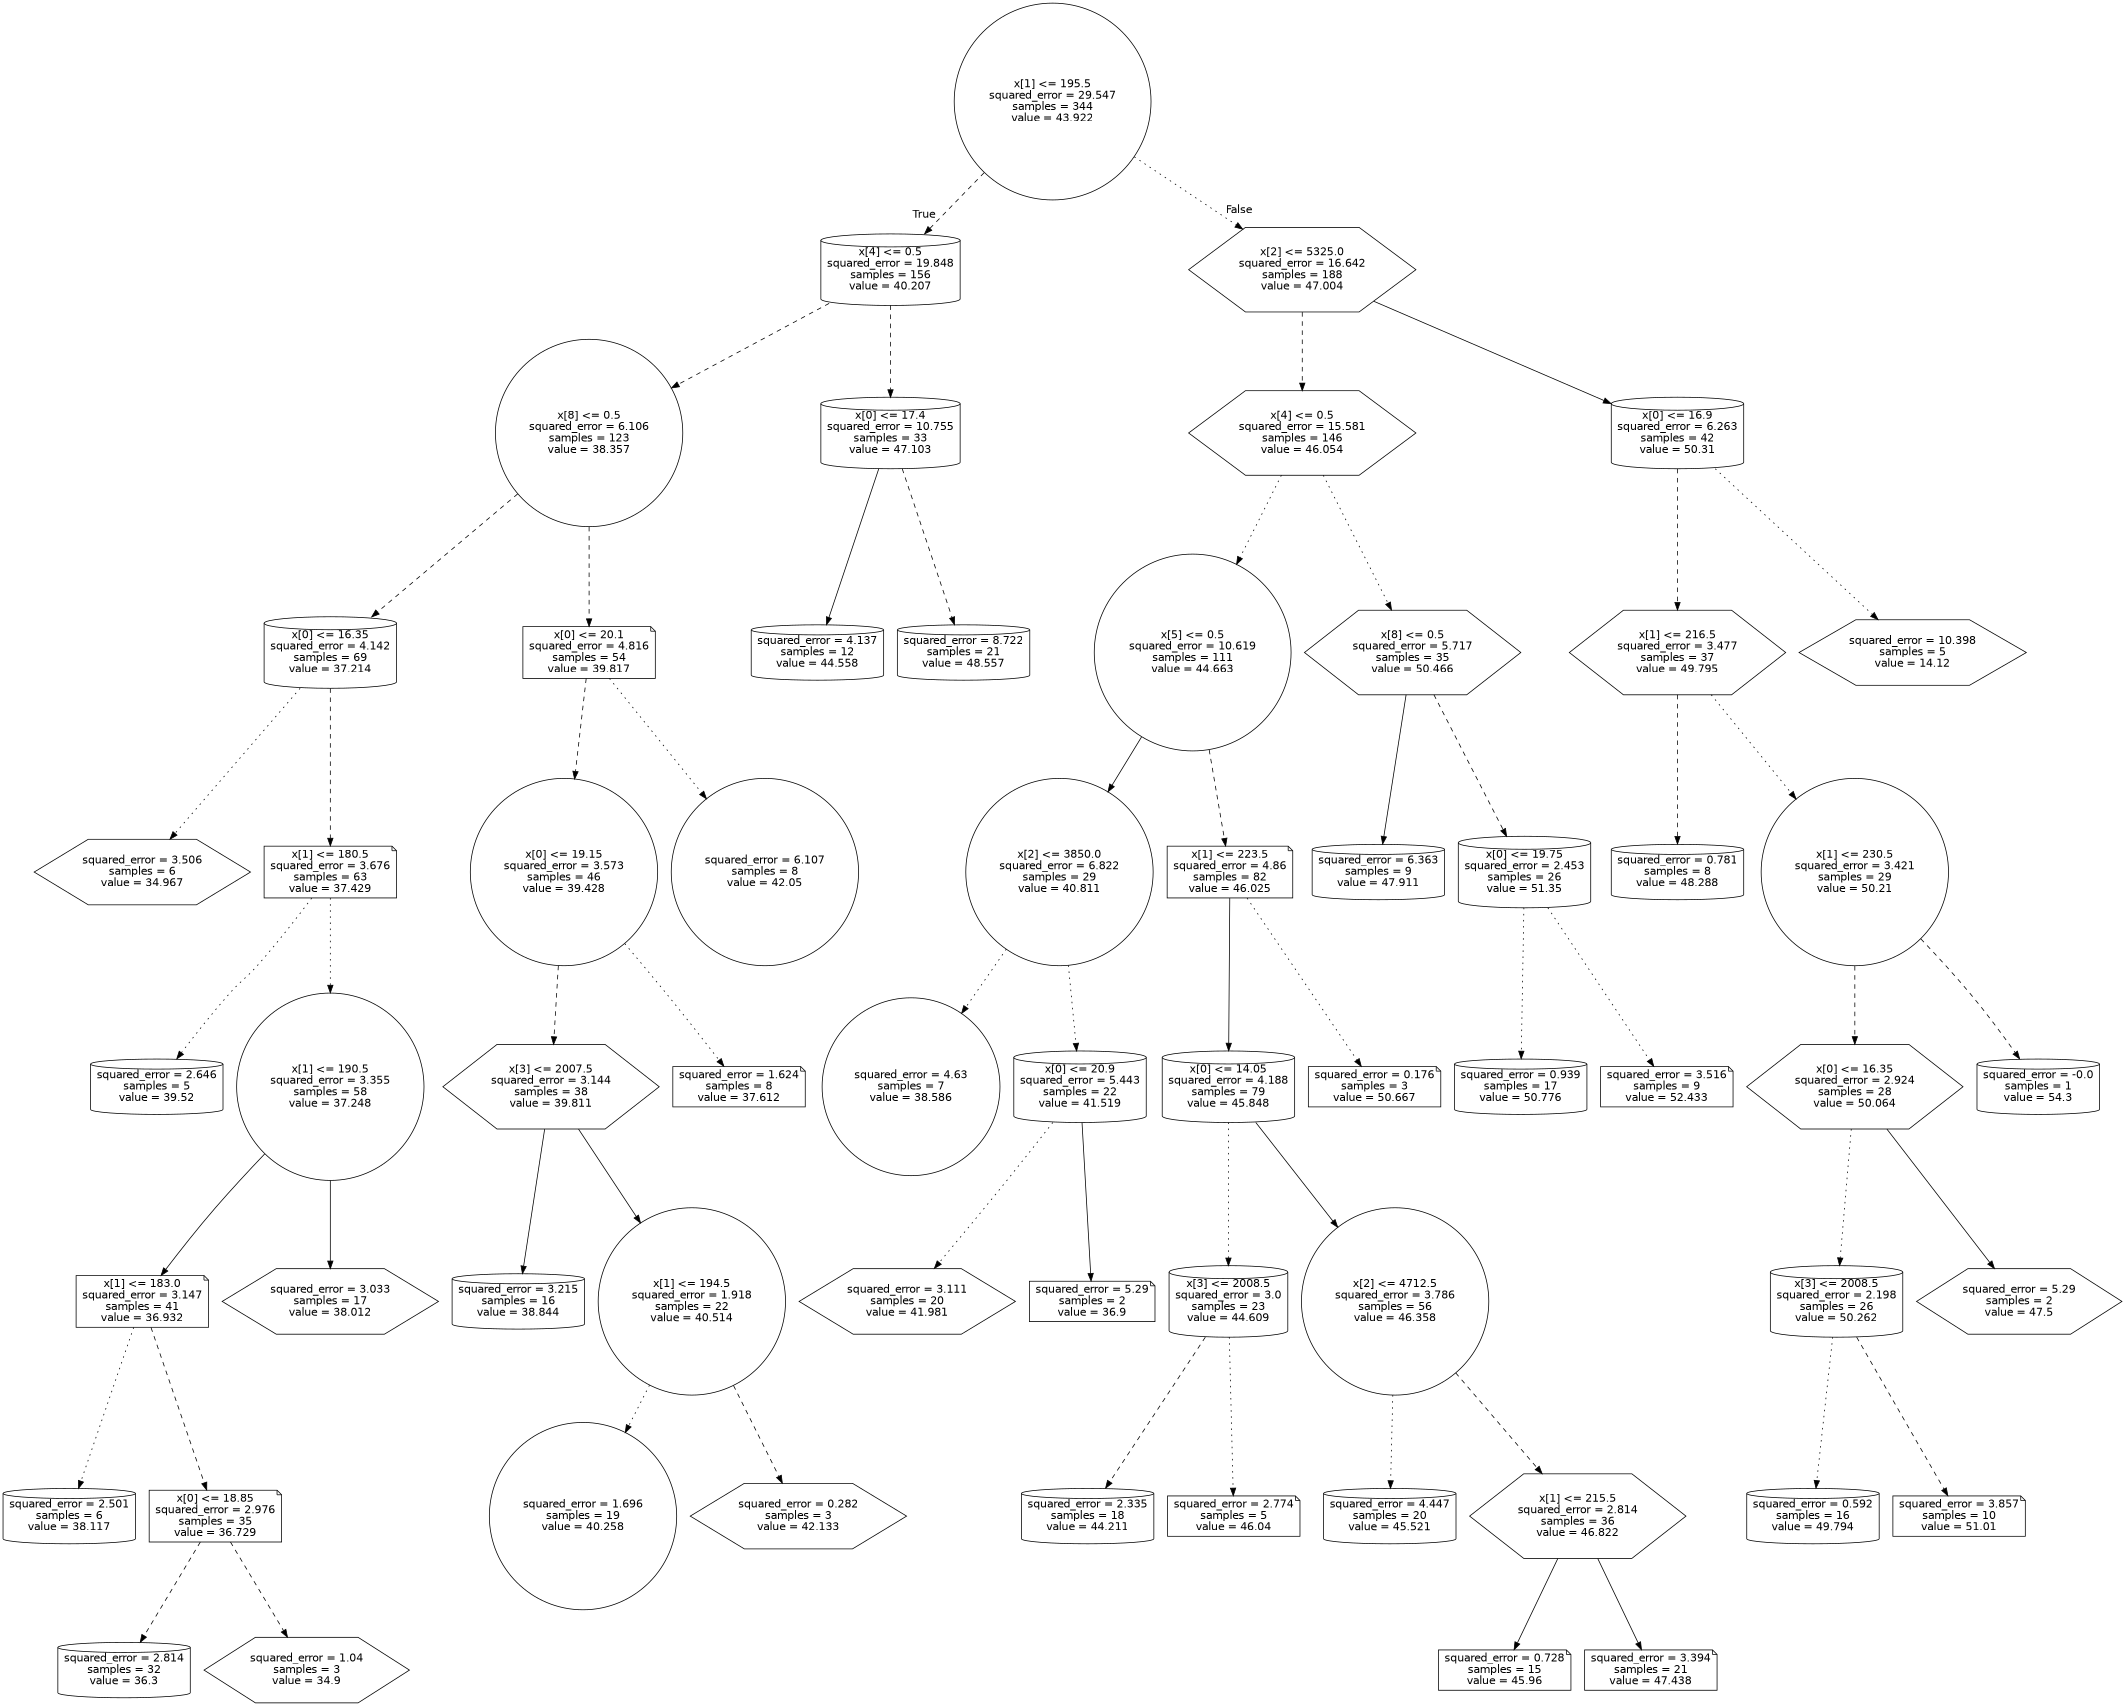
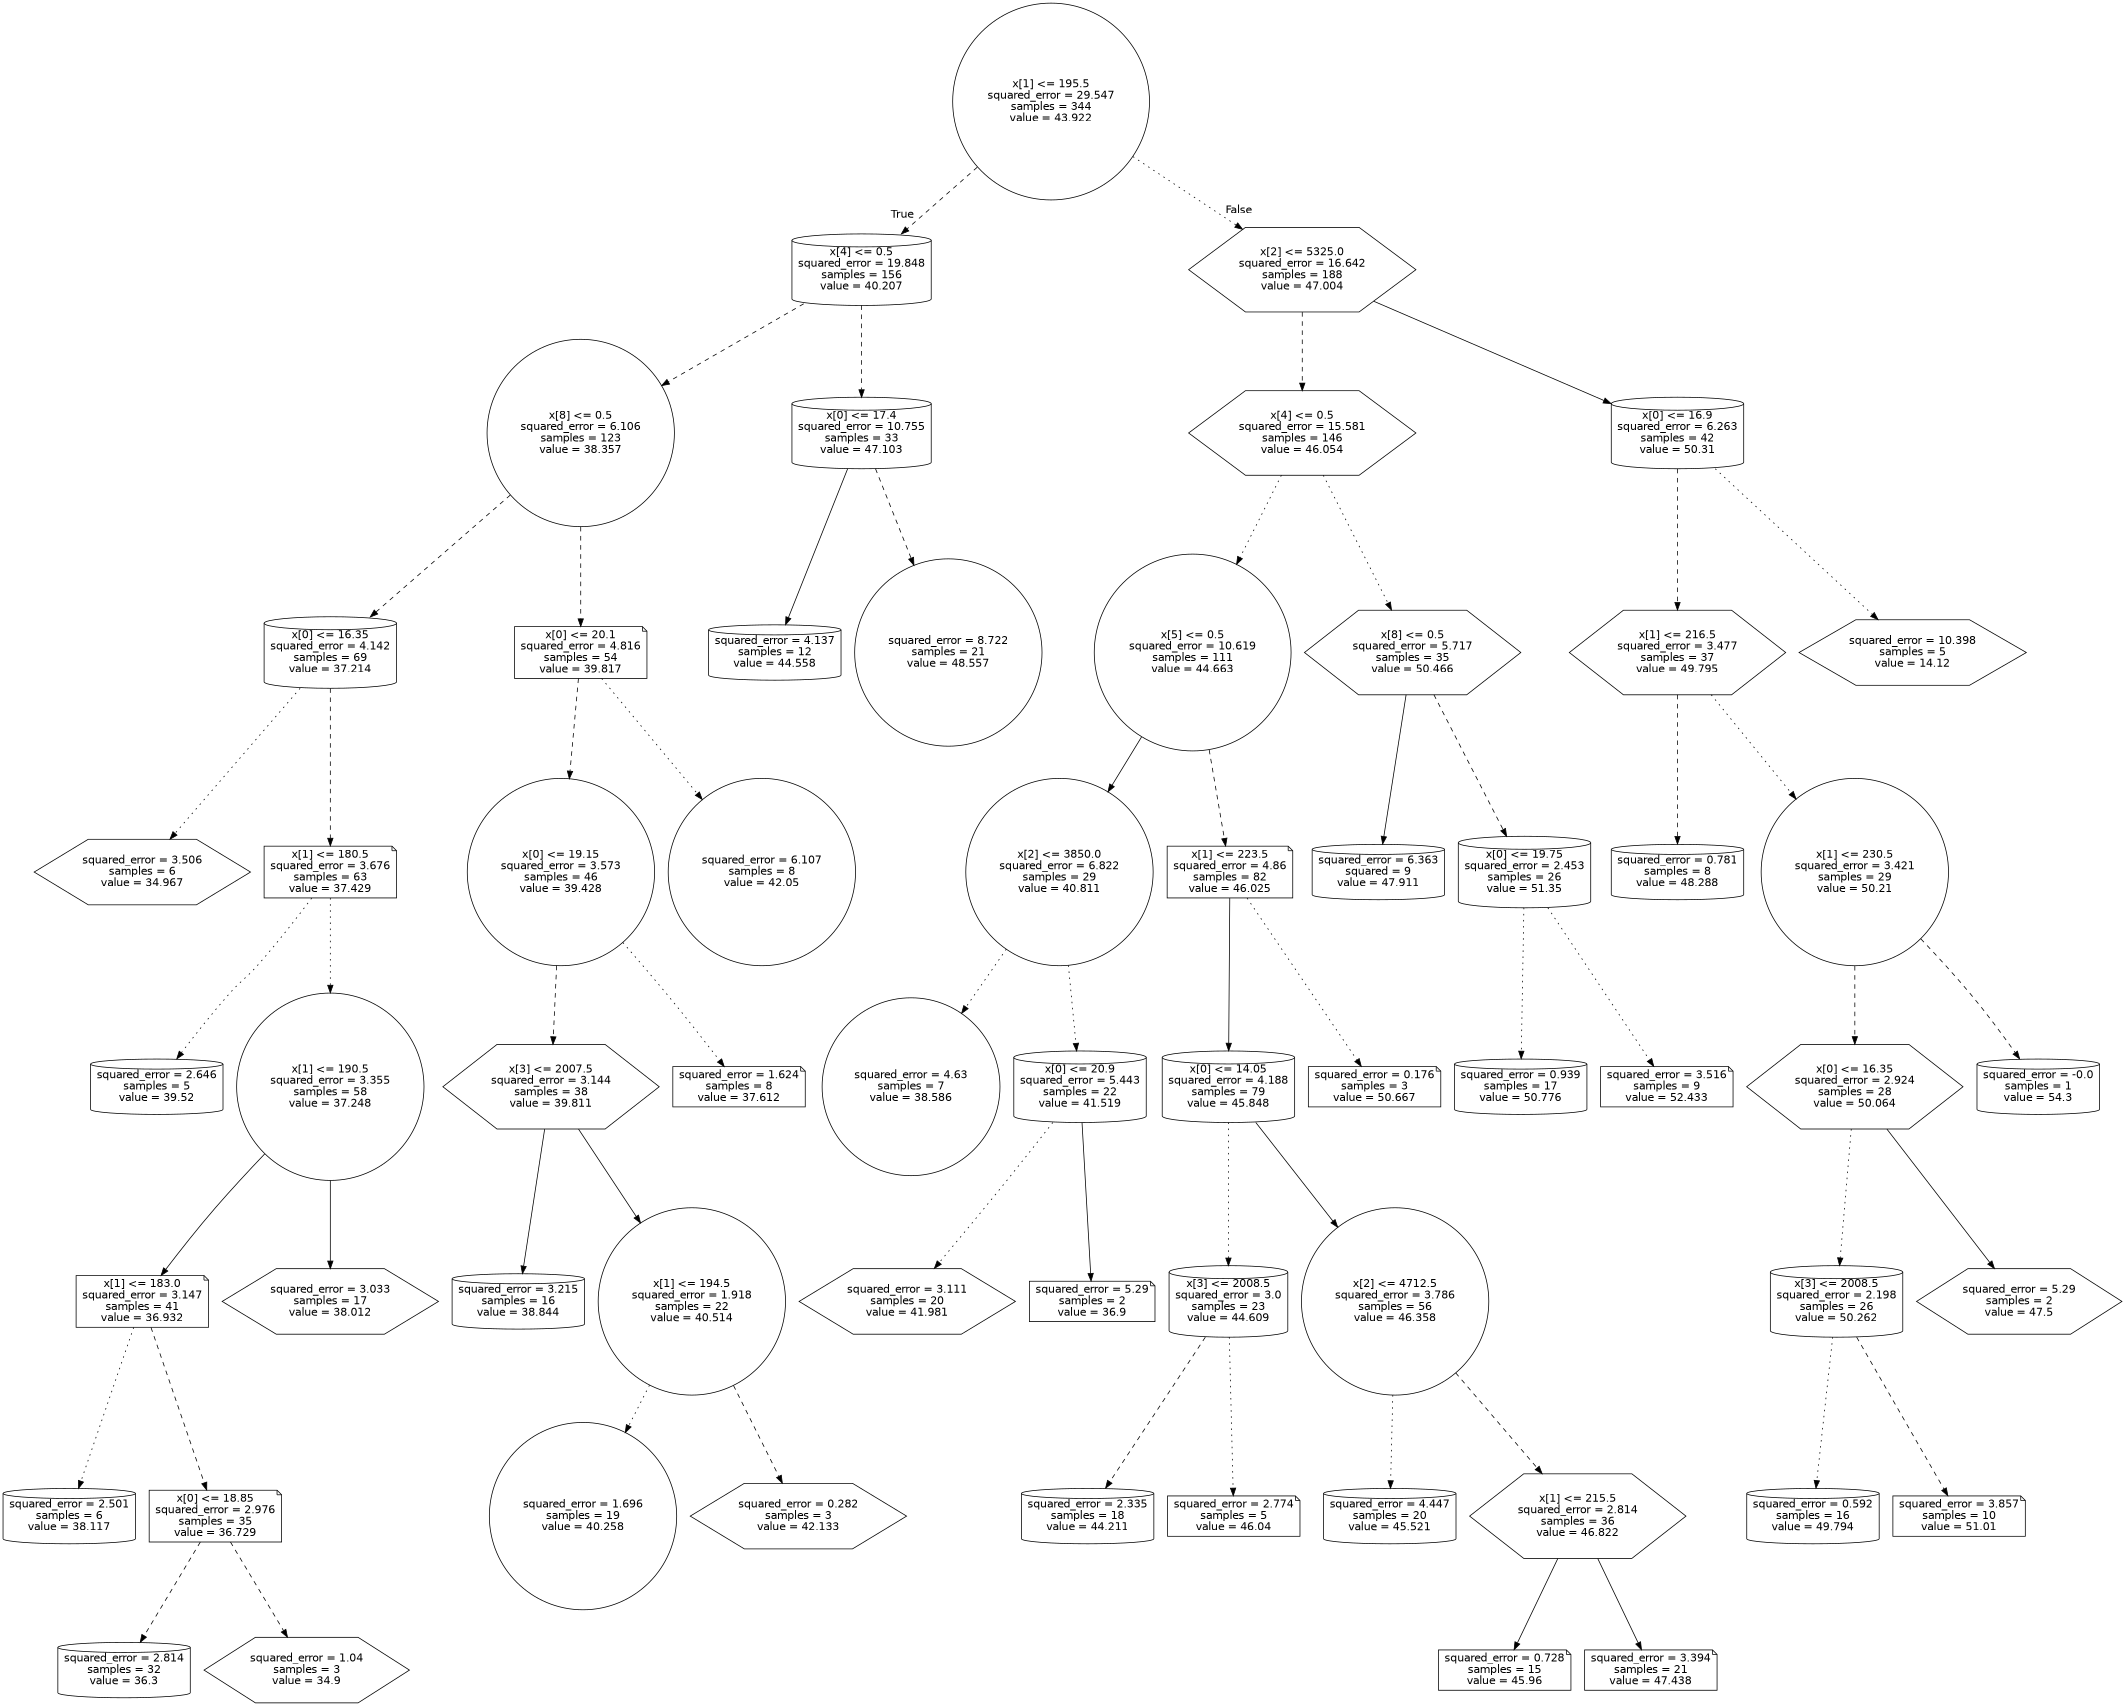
node "squared_error = 8.722 samples = 21 value = 48.557": shape cylinder -> circle
node "squared_error = 6.363 samples = 9 value = 47.911": label "squared_error = 6.363 samples = 9 value = 47.911" -> "squared_error = 6.363 squared = 9 value = 47.911"
